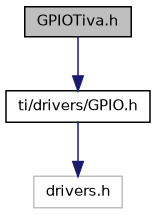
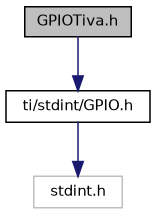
node "ti/drivers/GPIO.h": label "ti/drivers/GPIO.h" -> "ti/stdint/GPIO.h"
node "drivers.h": label "drivers.h" -> "stdint.h"
